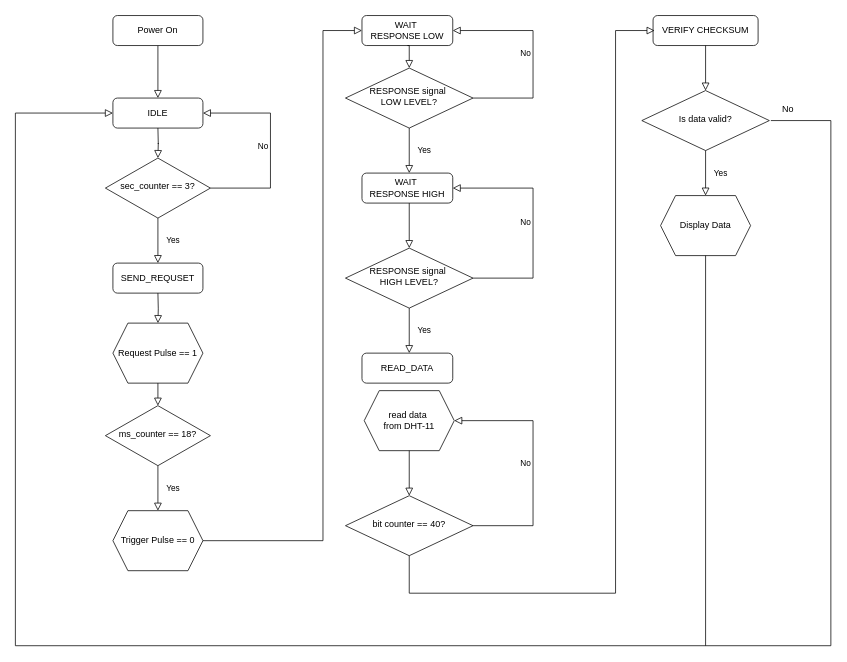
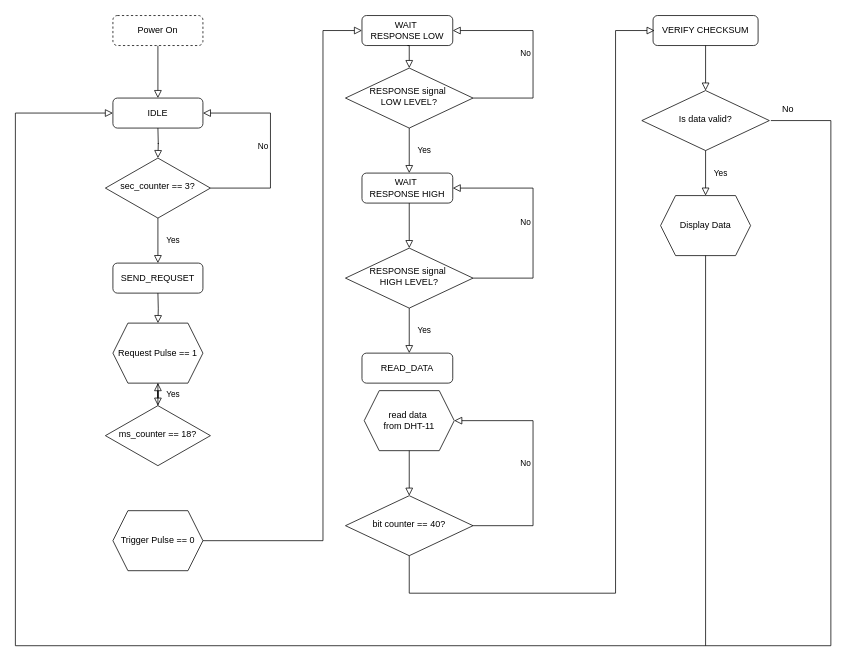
node "Power On": style solid -> dashed
edge "ms_counter == 18?" -> "Trigger Pulse == 0": now "ms_counter == 18?" -> "Request Pulse == 1"
